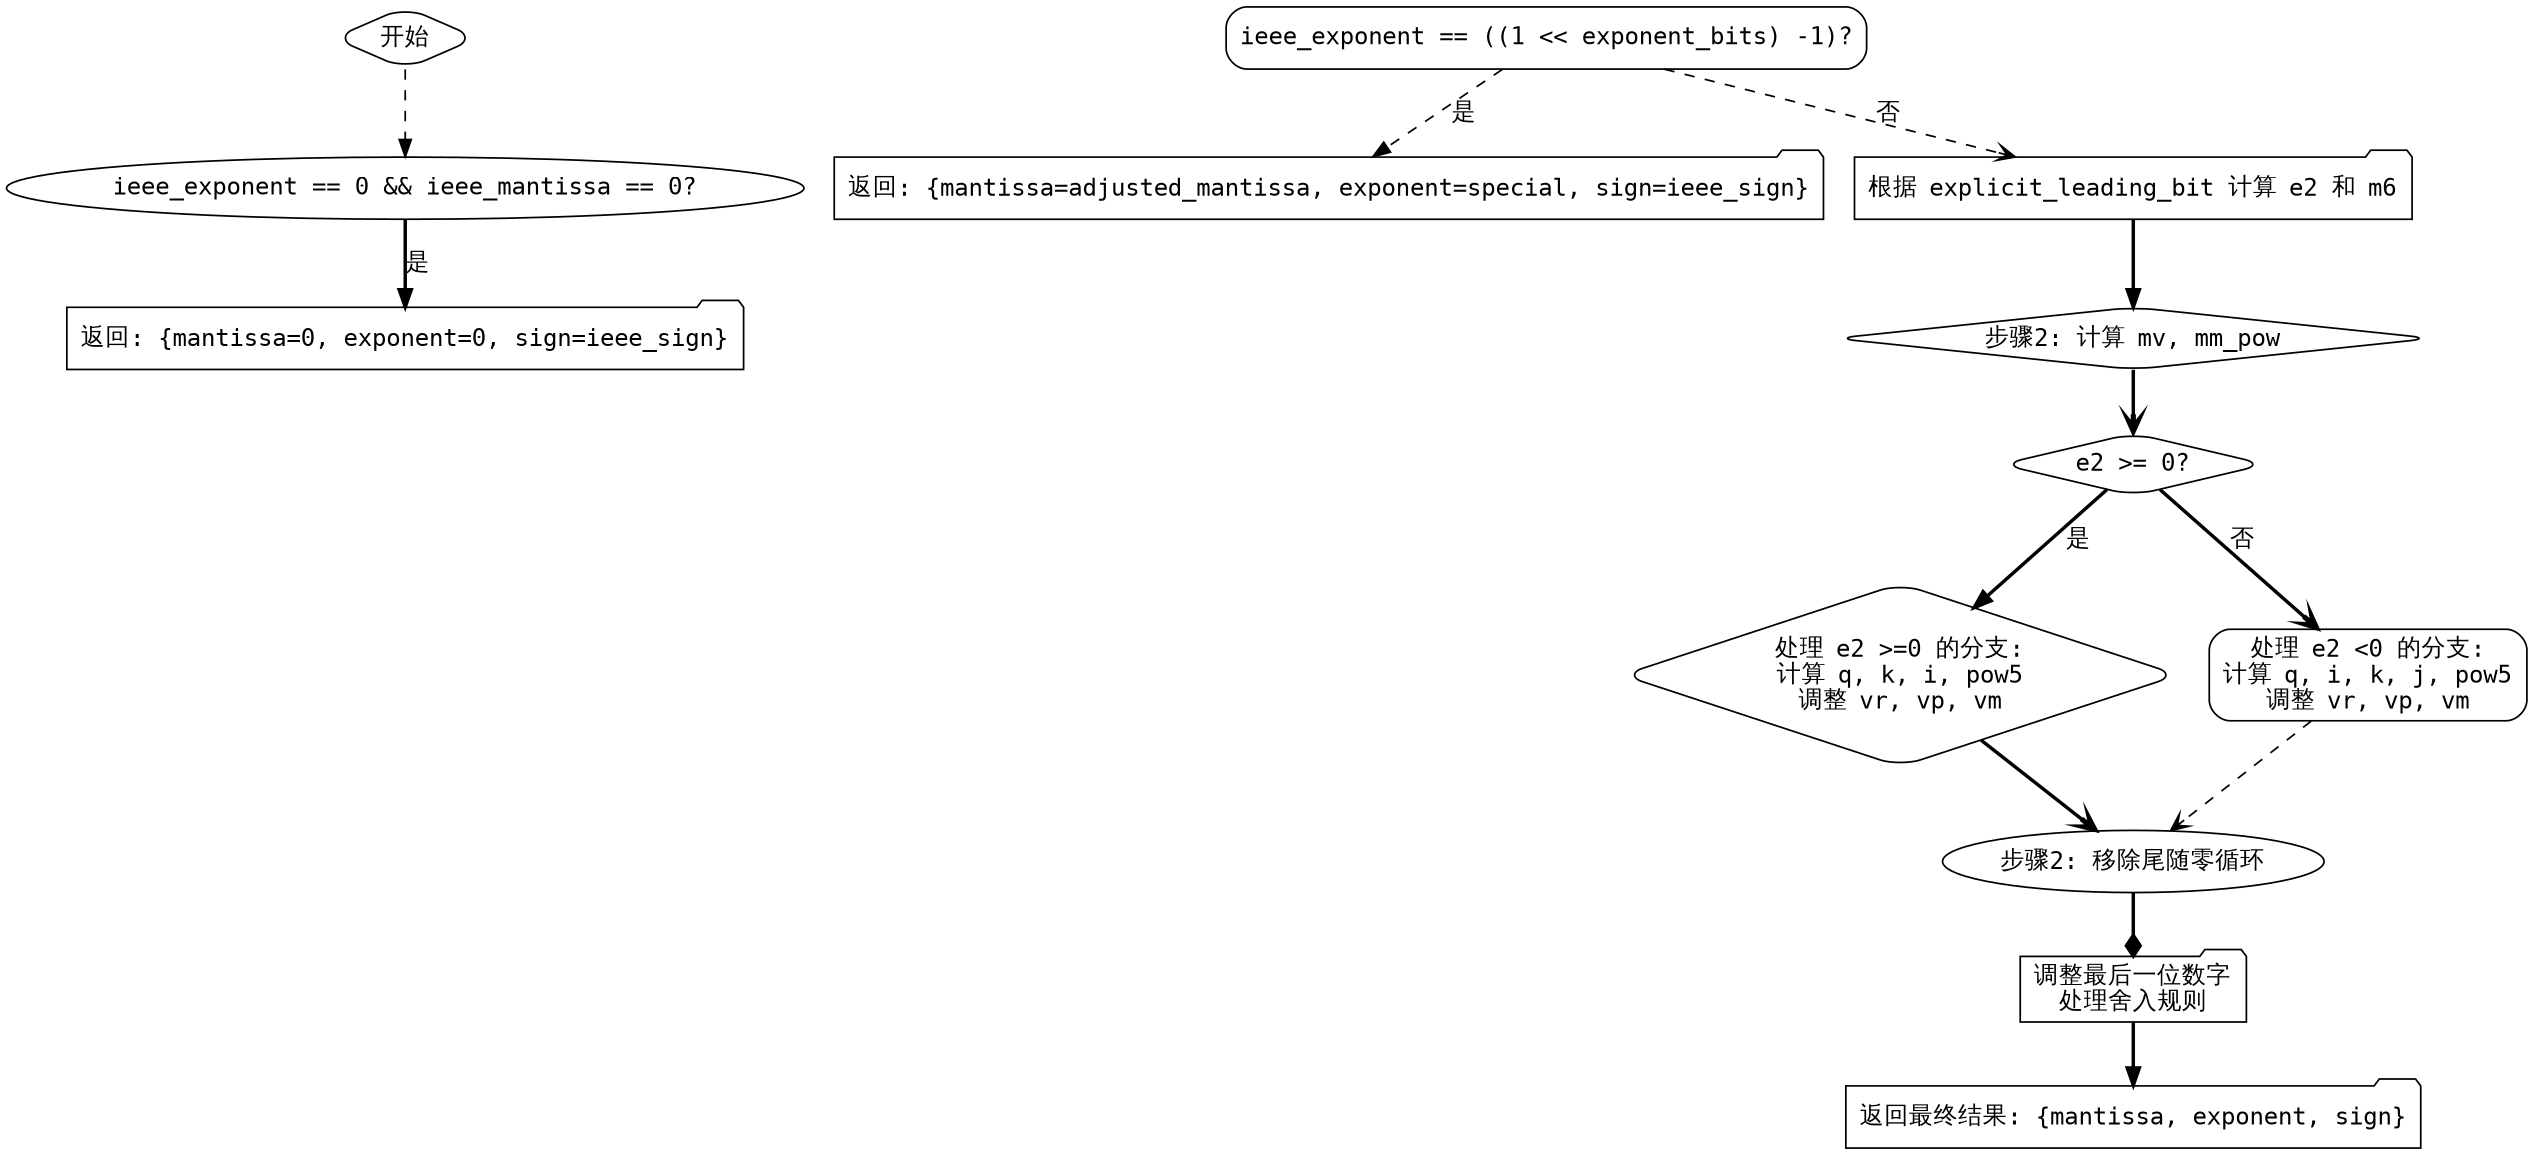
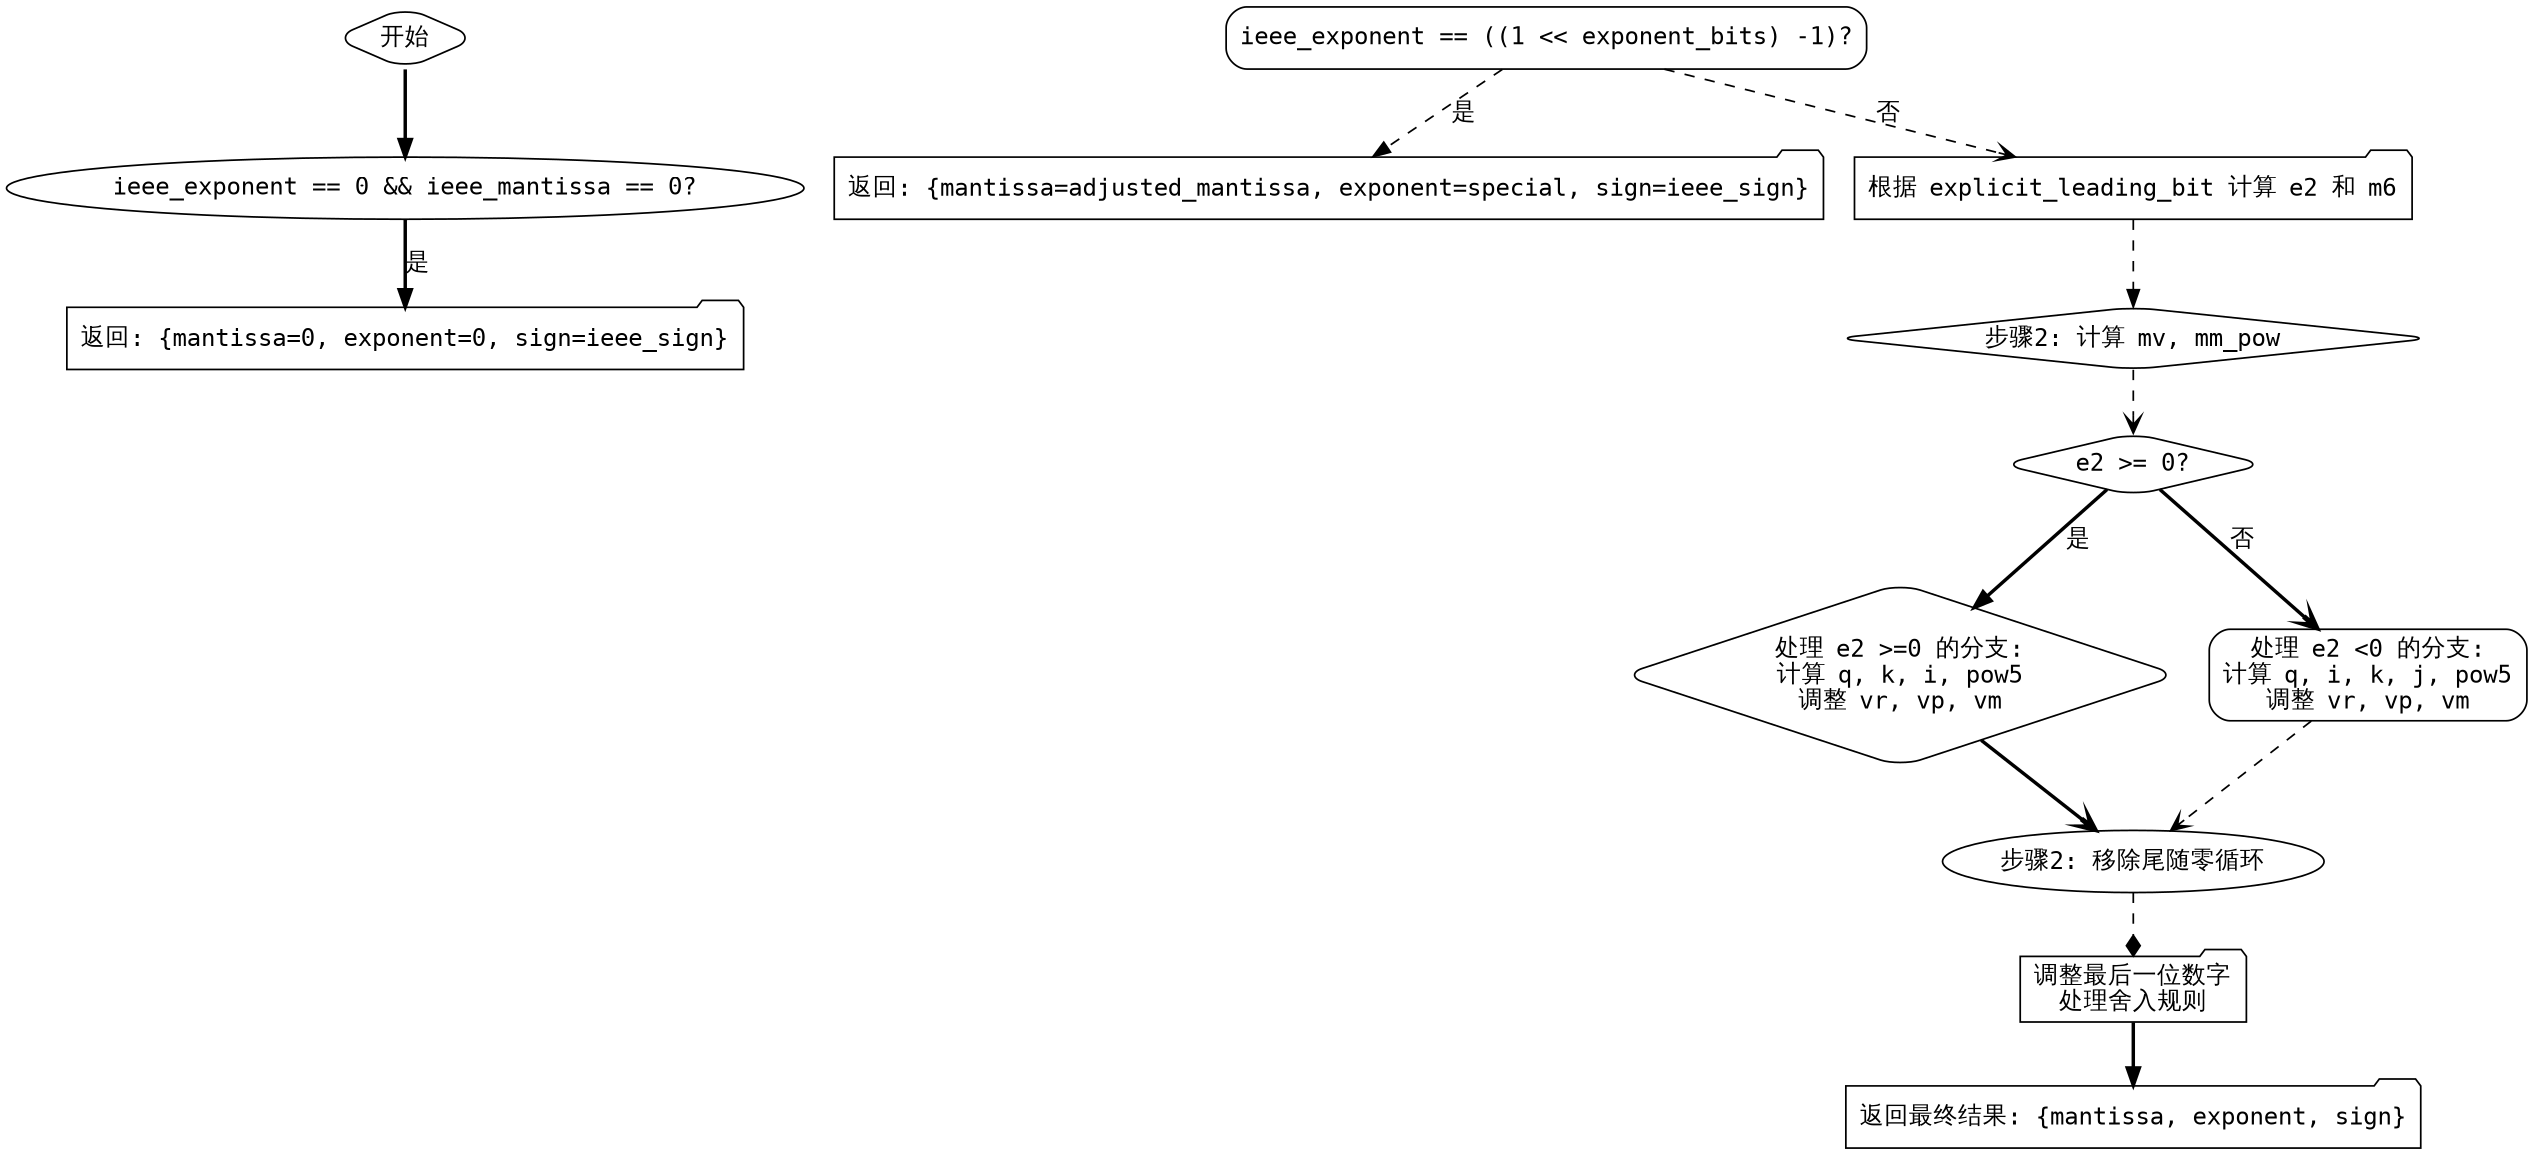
edge "开始" -> "ieee_exponent == 0 && ieee_mantissa == 0?": style dashed -> bold
edge "根据 explicit_leading_bit 计算 e2 和 m6" -> "步骤2: 计算 mv, mm_pow": style bold -> dashed
edge "步骤2: 计算 mv, mm_pow" -> "e2 >= 0?": style bold -> dashed
edge "步骤2: 移除尾随零循环" -> "调整最后一位数字 处理舍入规则": style bold -> dashed
